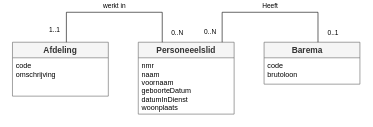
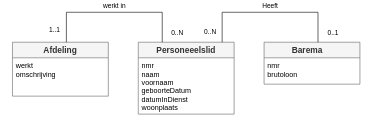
node "code omschrijving": label "code omschrijving" -> "werkt omschrijving"
node "code brutoloon": label "code brutoloon" -> "nmr brutoloon"
